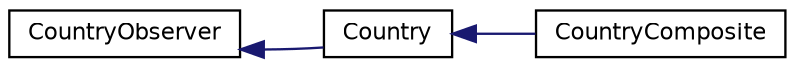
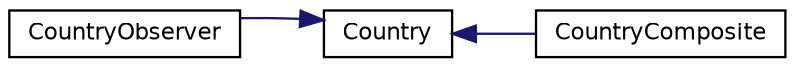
edge "Country" -> "CountryObserver": reversed
